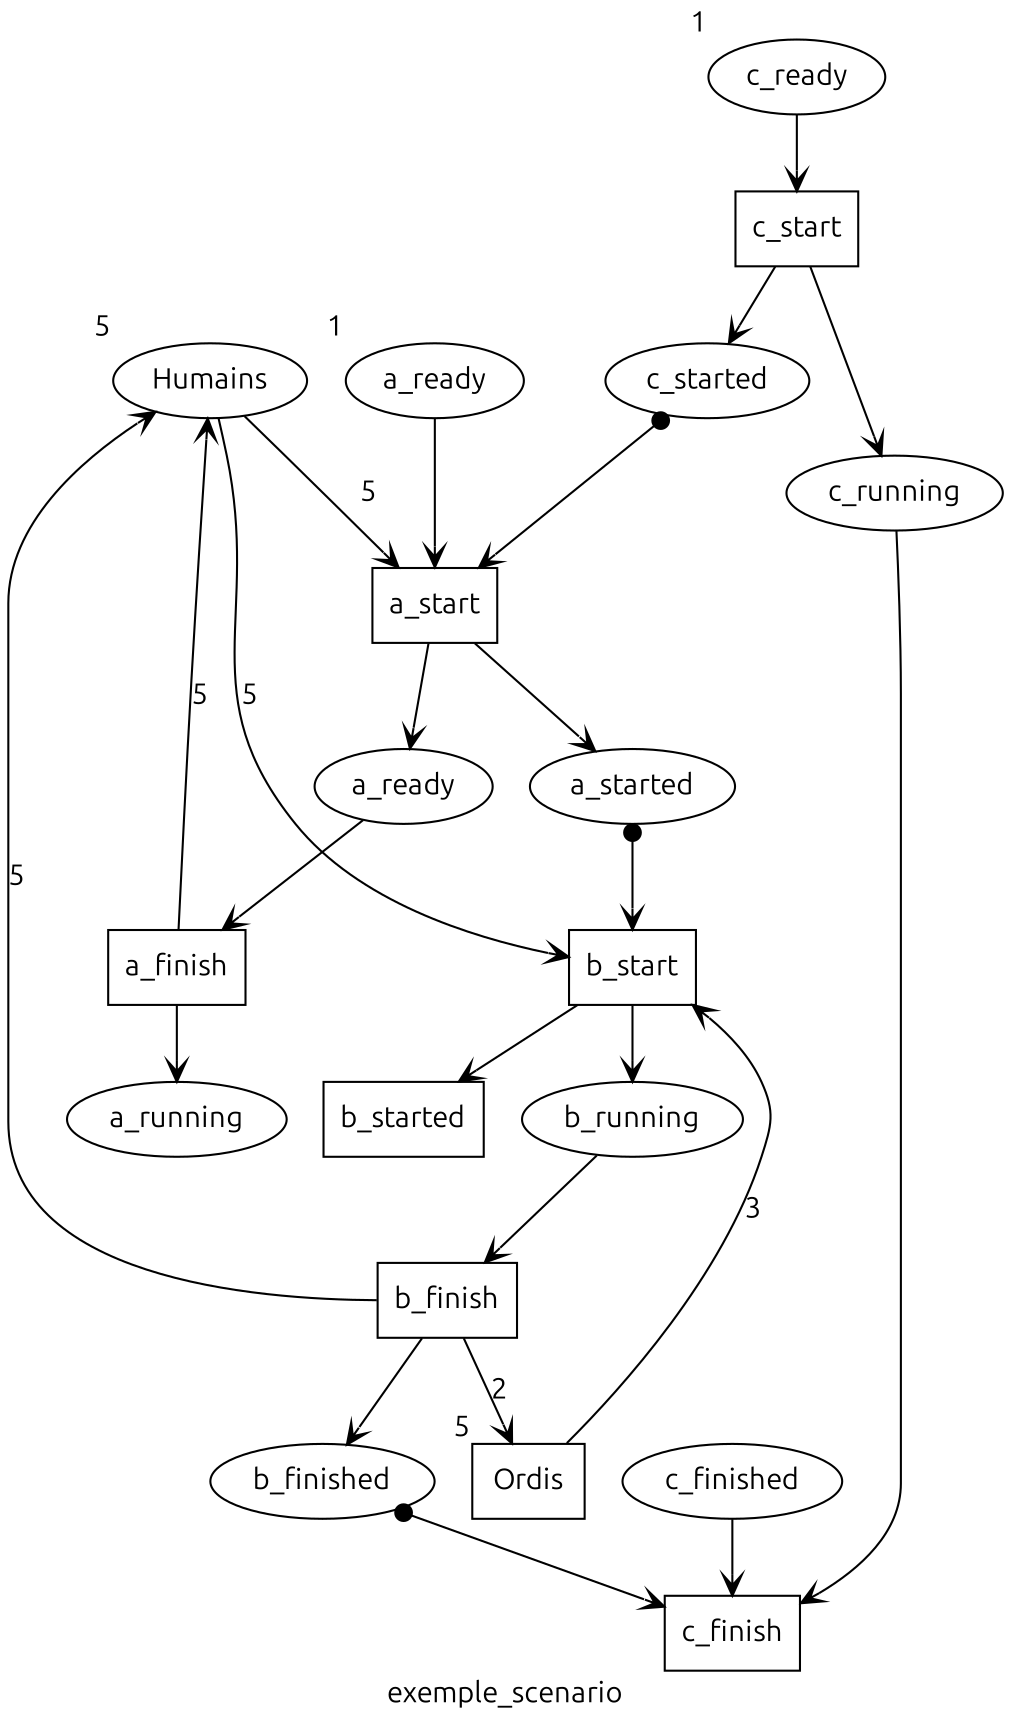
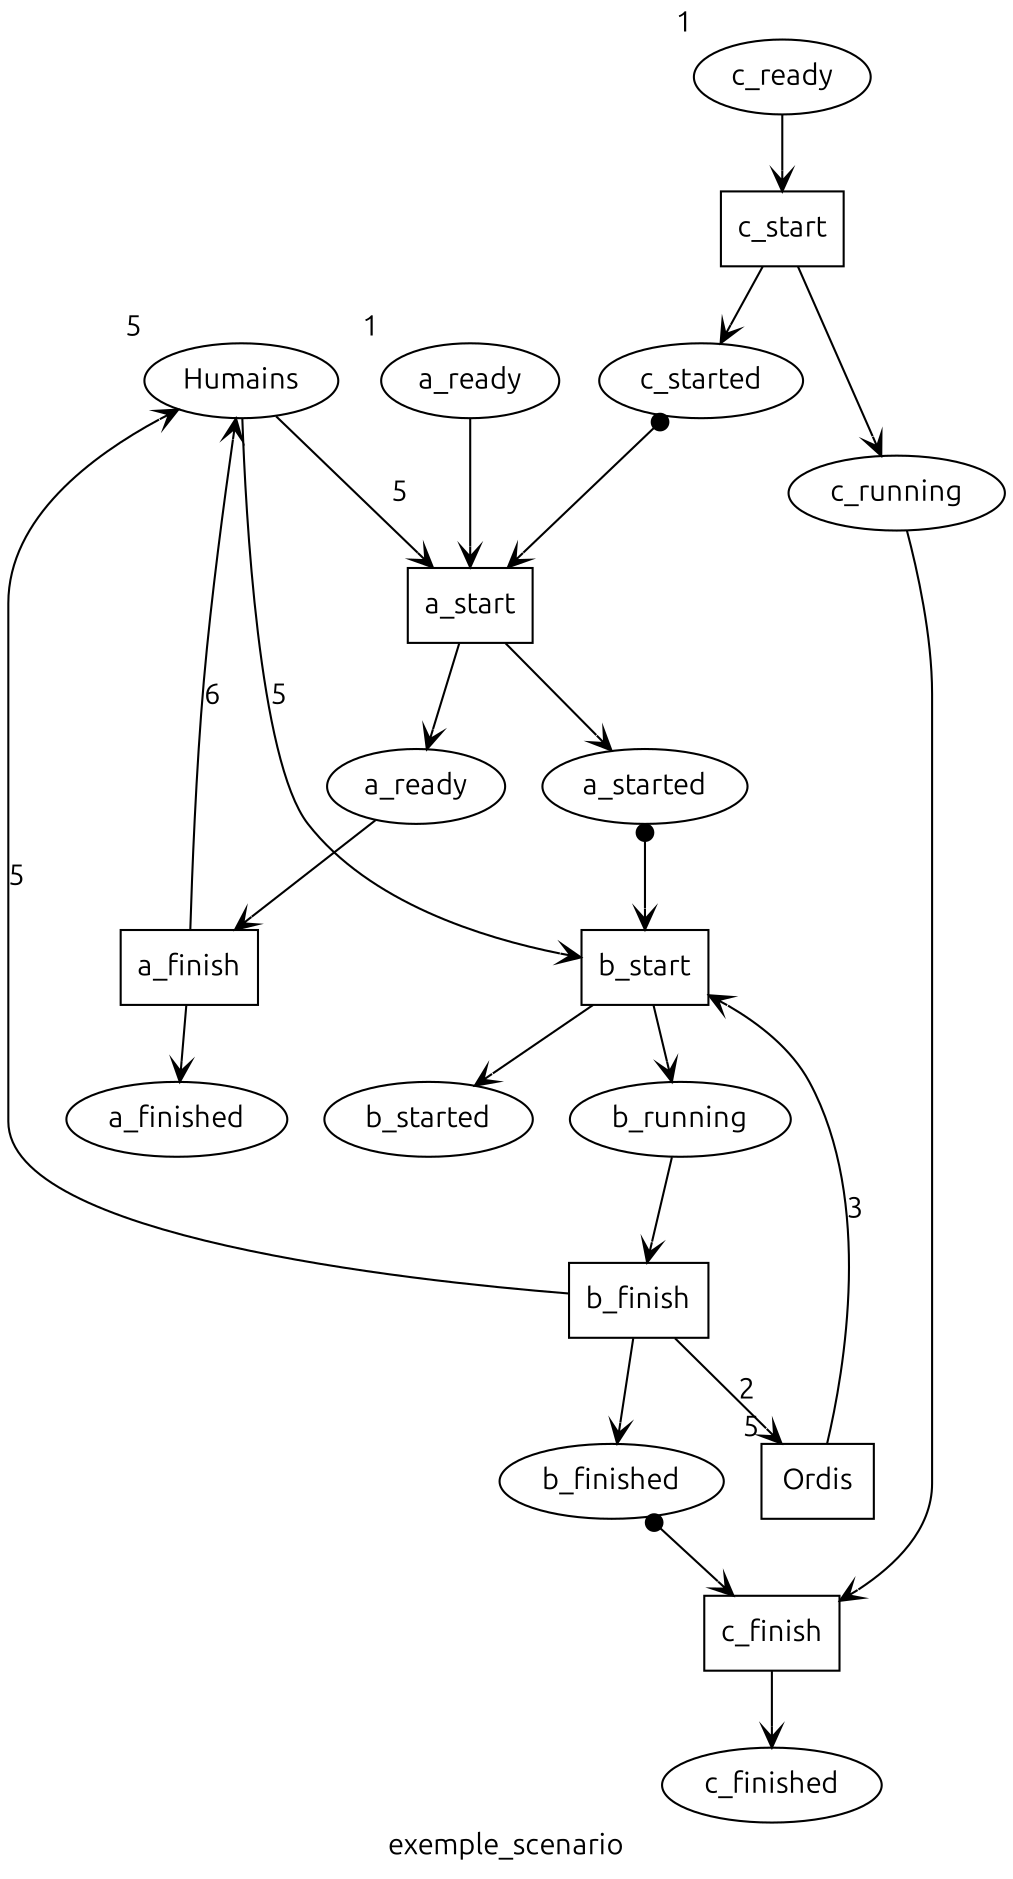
edge "a_finish" -> "Humains 5": label "5" -> "6"
node "a_running": label "a_running" -> "a_finished"
node "b_started": shape box -> ellipse
edge "c_finished" -> "c_finish": reversed
